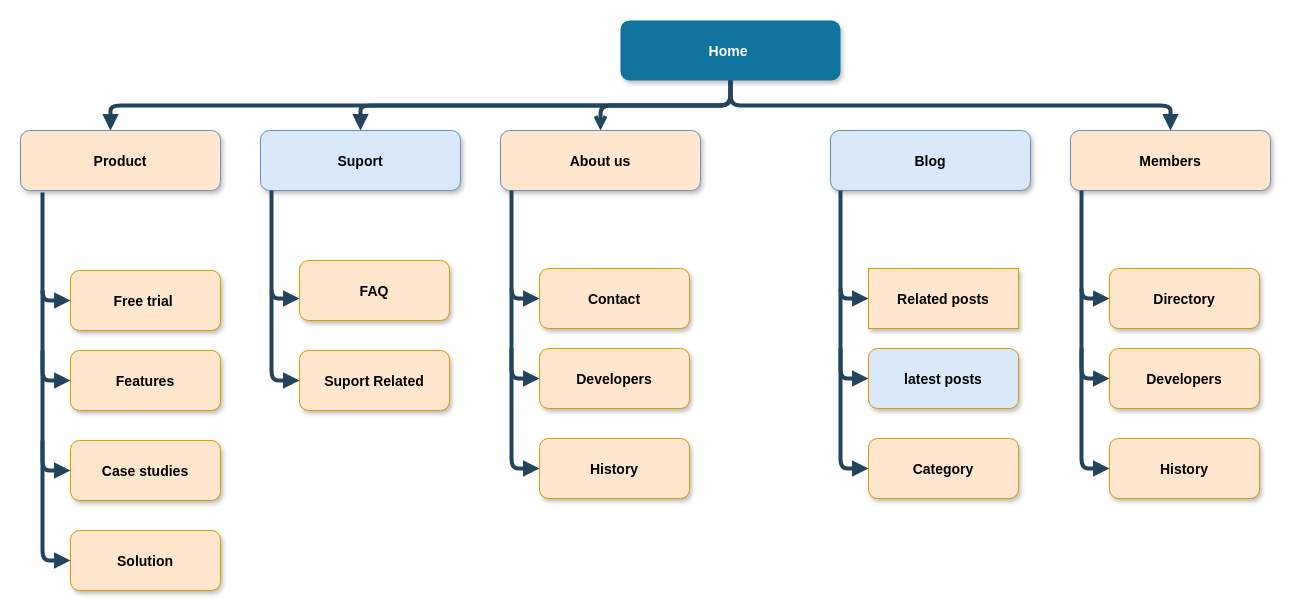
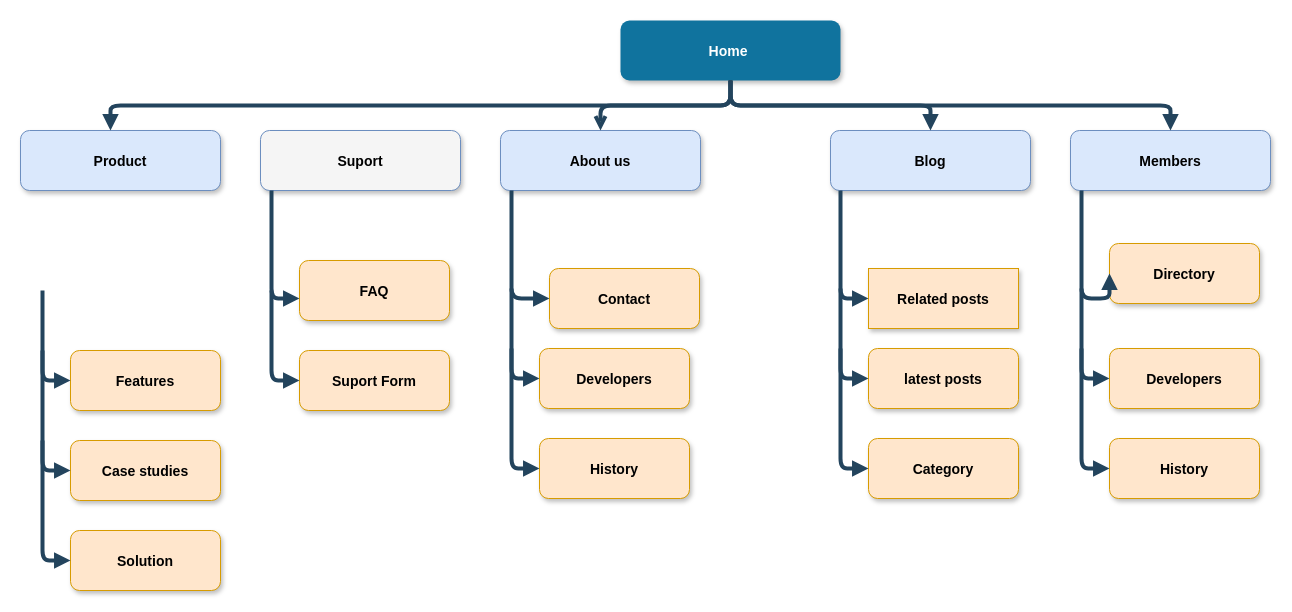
edge "Home" -> "Suport": removed
edge "Home" -> "Blog": added
node "Product": fillcolor #ffe6cc -> #dae8fc
node "Suport": fillcolor #dae8fc -> #f5f5f5
node "About us": fillcolor #ffe6cc -> #dae8fc
node "Members": fillcolor #ffe6cc -> #dae8fc
edge "Product" -> "Free trial": removed
node "Contact": moved (615, 299) -> (625, 299)
node "Directory": moved (1185, 299) -> (1185, 274)
node "Free trial": removed
node "latest posts": fillcolor #dae8fc -> #ffe6cc
node "Suport Related": label "Suport Related" -> "Suport Form"
